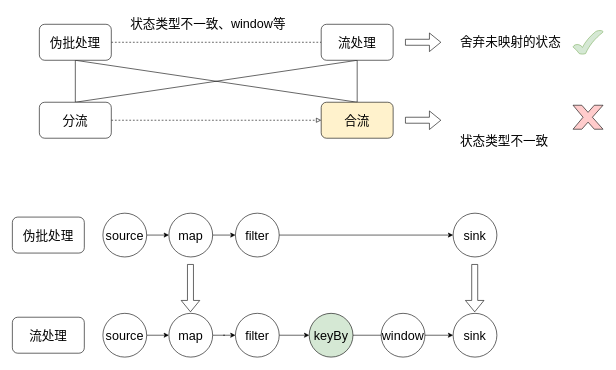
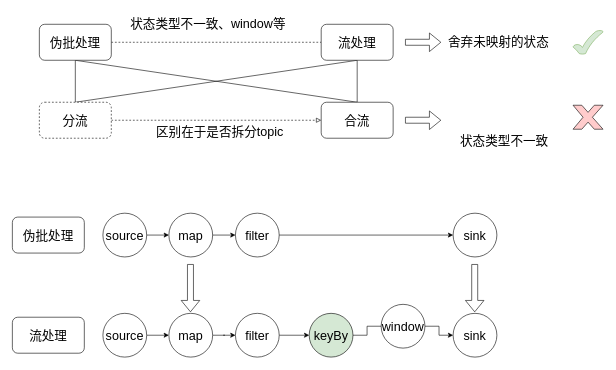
node "舍弃未映射的状态": moved (513, 42) -> (501, 42)
node "分流": style solid -> dashed
node "合流": fillcolor #fff2cc -> #ffffff
node "区别在于是否拆分topic": added
node "window": moved (403, 335) -> (403, 326)
